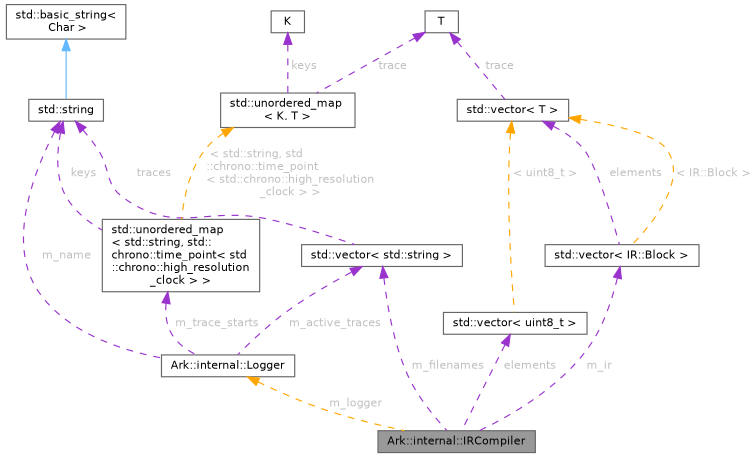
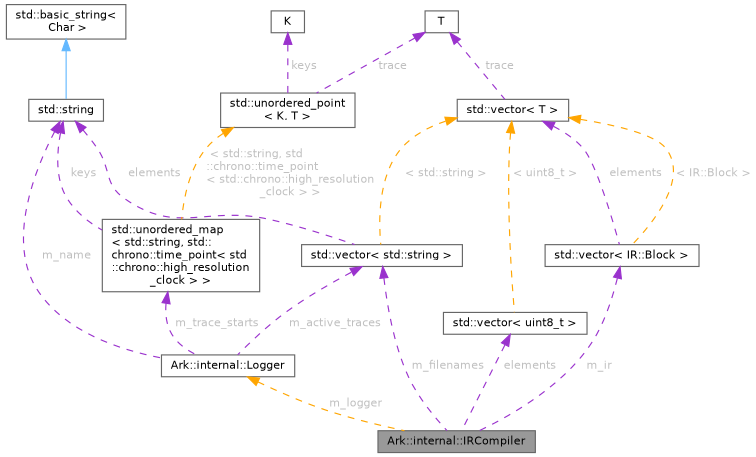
node "std::unordered_map < K, T >": label "std::unordered_map < K, T >" -> "std::unordered_point < K, T >"
edge "std::vector< std::string >" -> "std::vector< T >": added, label "< std::string >"
edge "std::vector< std::string >" -> "std::string": label " traces" -> " elements"
